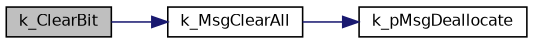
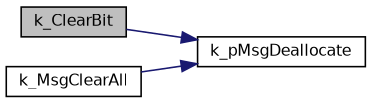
edge "k_ClearBit" -> "k_MsgClearAll": now "k_ClearBit" -> "k_pMsgDeallocate"
